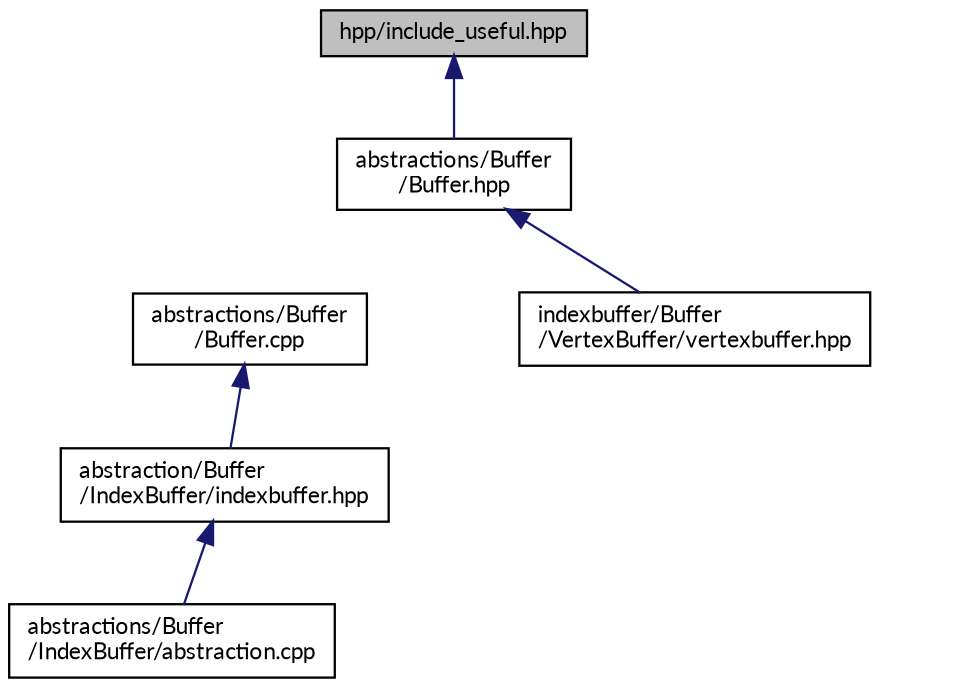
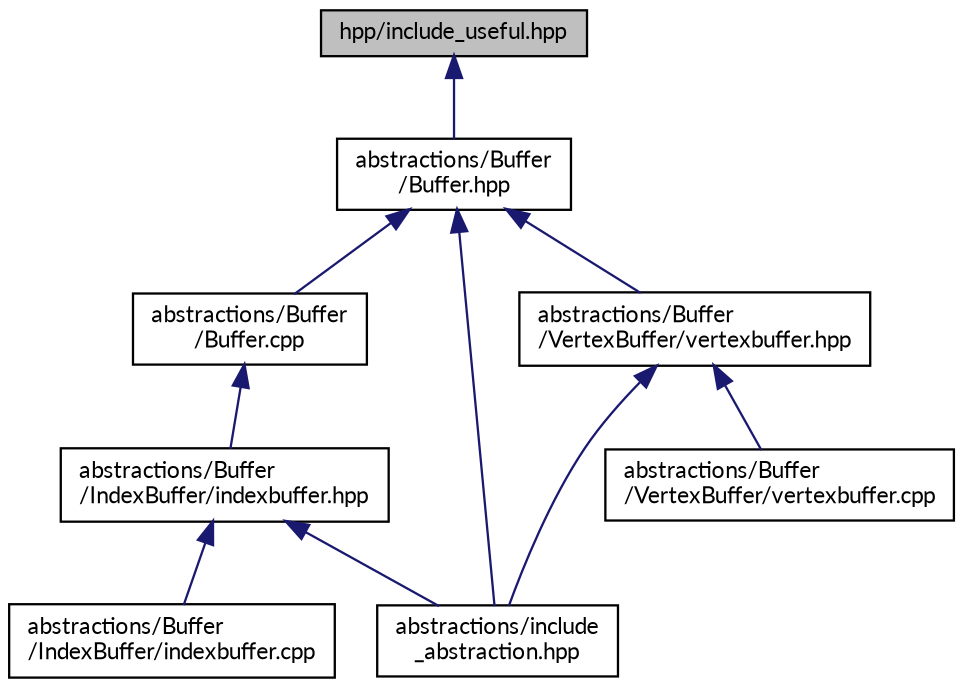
edge "abstractions/Buffer /Buffer.cpp" -> "abstractions/Buffer /Buffer.hpp": added
node "indexbuffer/Buffer /VertexBuffer/vertexbuffer.hpp": label "indexbuffer/Buffer /VertexBuffer/vertexbuffer.hpp" -> "abstractions/Buffer /VertexBuffer/vertexbuffer.hpp"
node "abstraction/Buffer /IndexBuffer/indexbuffer.hpp": label "abstraction/Buffer /IndexBuffer/indexbuffer.hpp" -> "abstractions/Buffer /IndexBuffer/indexbuffer.hpp"
node "abstractions/Buffer /VertexBuffer/vertexbuffer.cpp": added
node "abstractions/Buffer /IndexBuffer/abstraction.cpp": label "abstractions/Buffer /IndexBuffer/abstraction.cpp" -> "abstractions/Buffer /IndexBuffer/indexbuffer.cpp"
node "abstractions/include _abstraction.hpp": added
